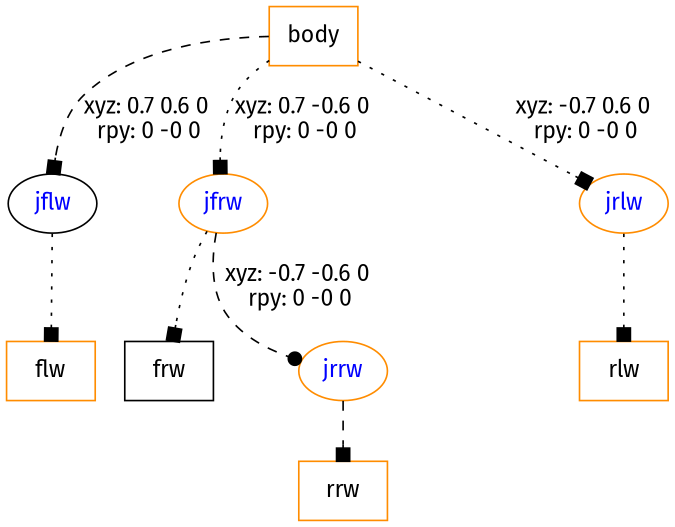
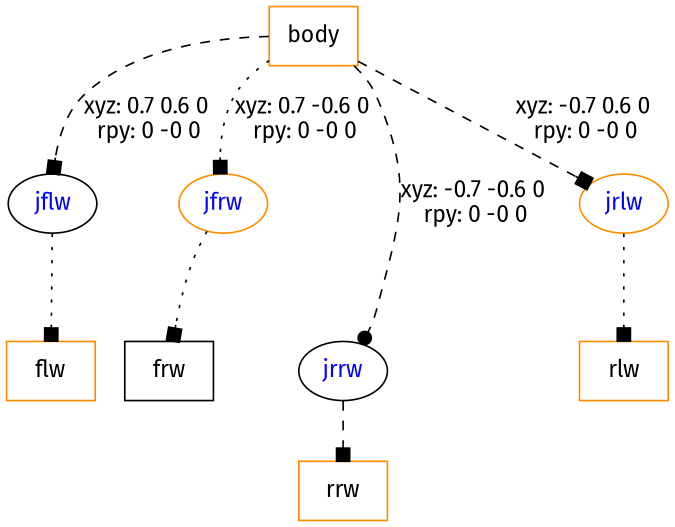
edge "body" -> "jrlw": style dotted -> dashed
edge "jfrw" -> "jrrw": now "body" -> "jrrw"
node "jrrw": color darkorange -> black
